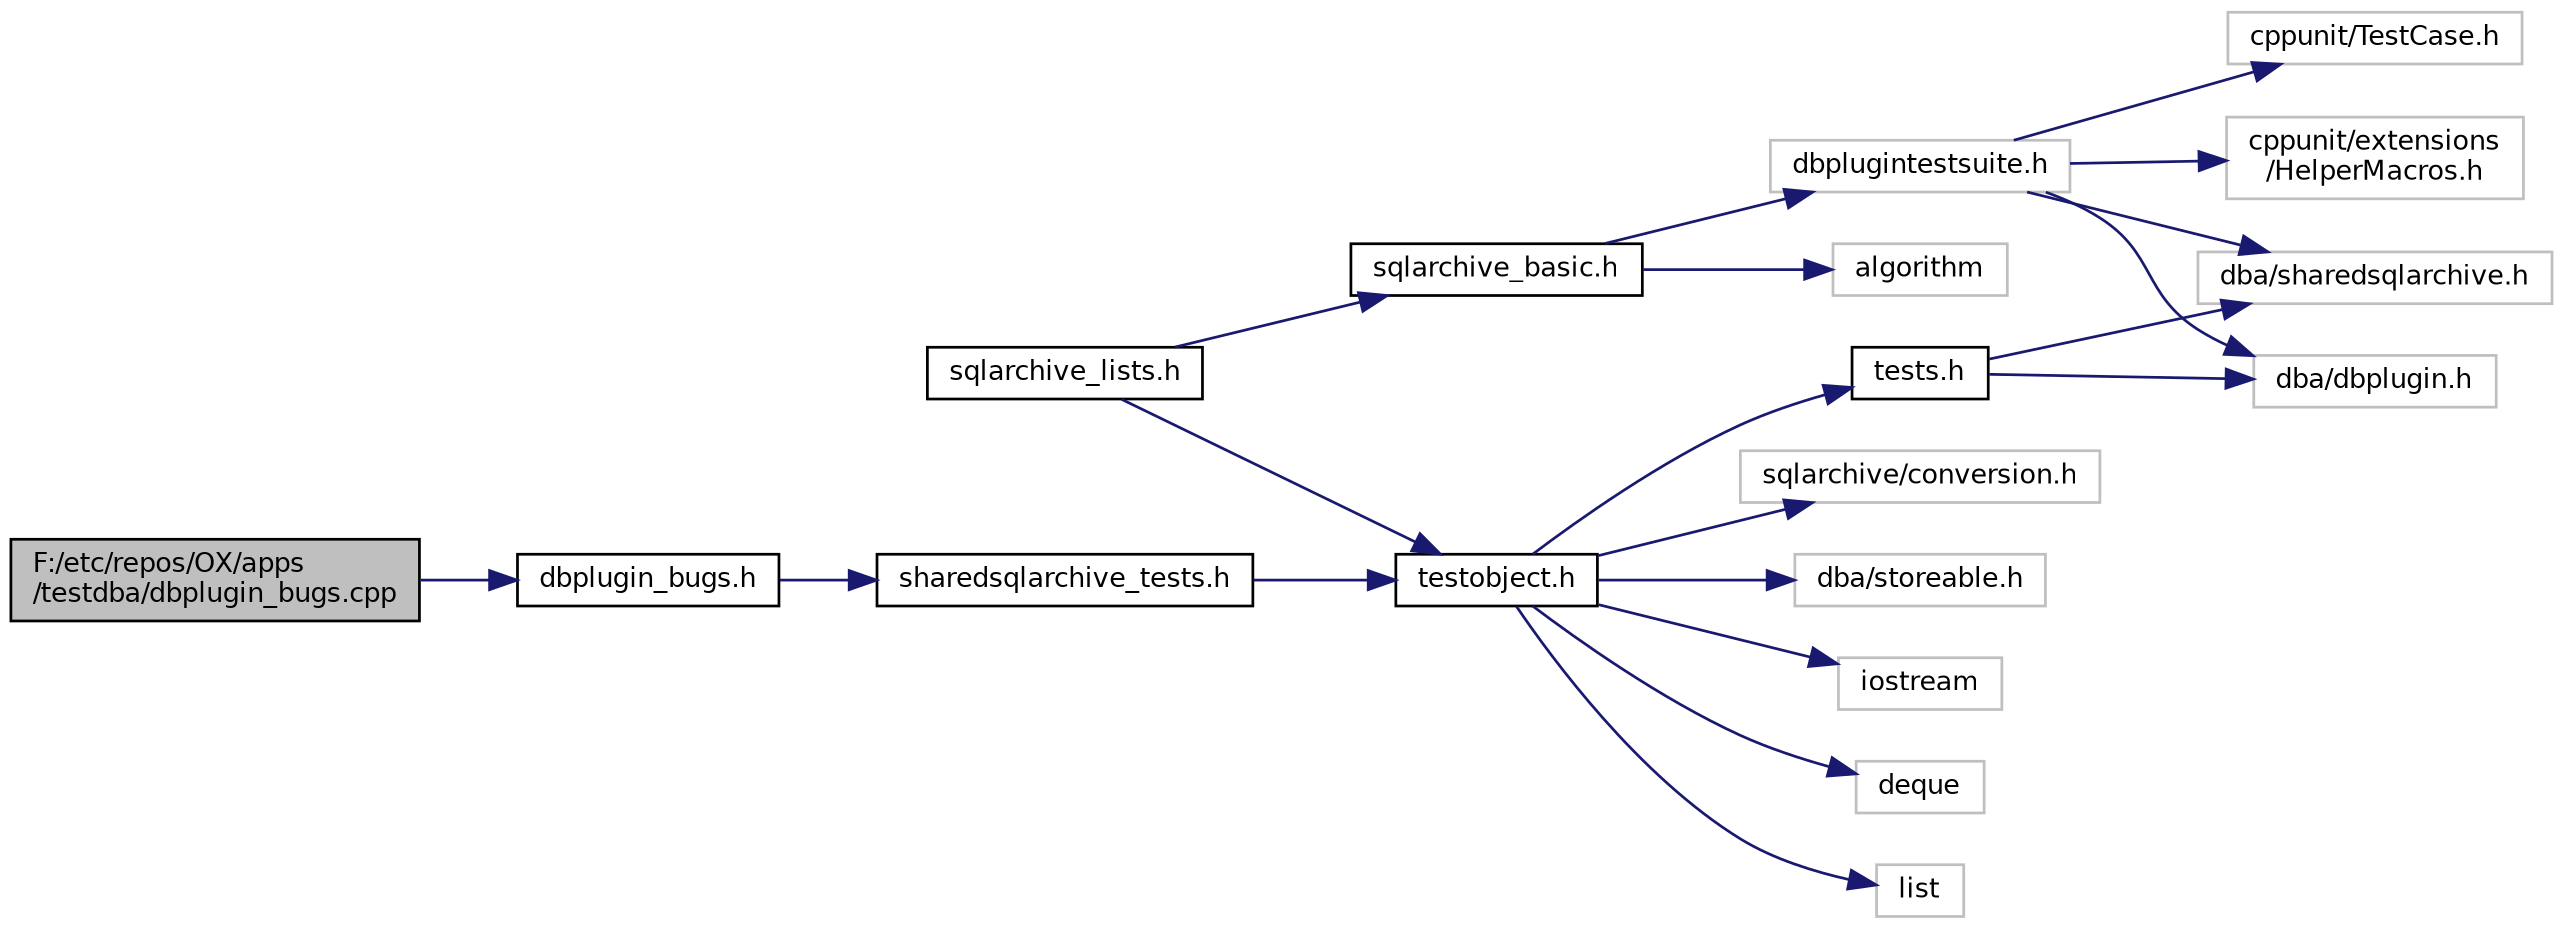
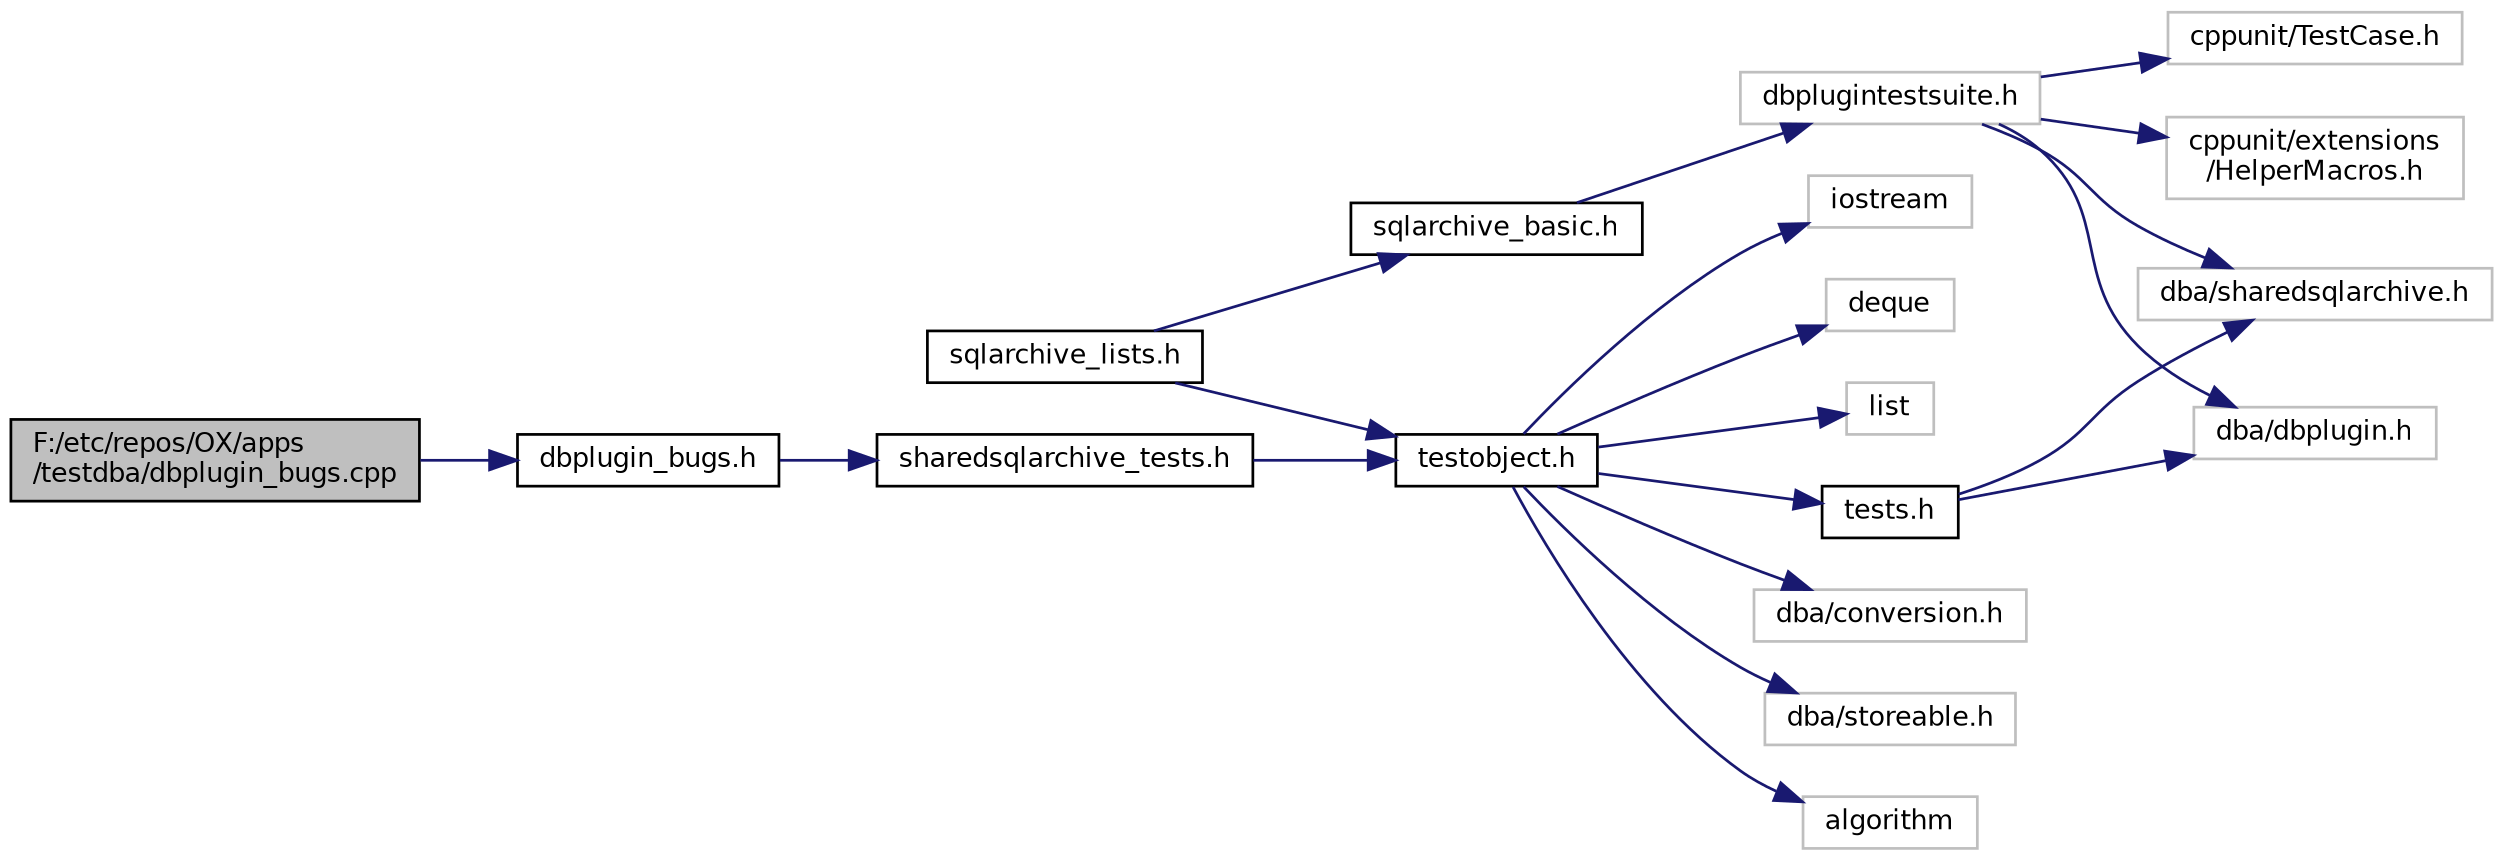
edge "sqlarchive_basic.h" -> "algorithm": now "testobject.h" -> "algorithm"
node "sqlarchive/conversion.h": label "sqlarchive/conversion.h" -> "dba/conversion.h"
